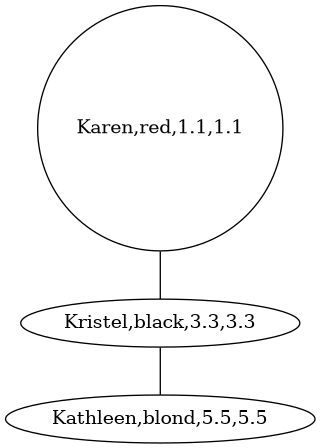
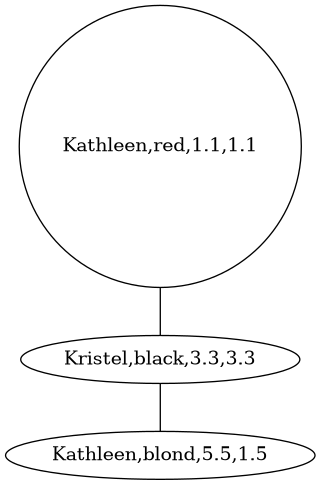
node "Karen,red,1.1,1.1": label "Karen,red,1.1,1.1" -> "Kathleen,red,1.1,1.1"
node "Kathleen,blond,5.5,5.5": label "Kathleen,blond,5.5,5.5" -> "Kathleen,blond,5.5,1.5"
